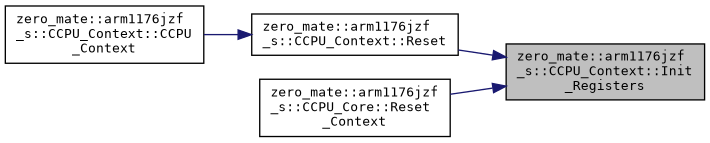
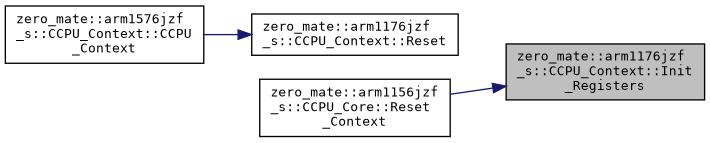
node "zero_mate::arm1176jzf _s::CCPU_Context::CCPU _Context": label "zero_mate::arm1176jzf _s::CCPU_Context::CCPU _Context" -> "zero_mate::arm1576jzf _s::CCPU_Context::CCPU _Context"
edge "zero_mate::arm1176jzf _s::CCPU_Context::Reset" -> "zero_mate::arm1176jzf _s::CCPU_Context::Init _Registers": removed
node "zero_mate::arm1176jzf _s::CCPU_Core::Reset _Context": label "zero_mate::arm1176jzf _s::CCPU_Core::Reset _Context" -> "zero_mate::arm1156jzf _s::CCPU_Core::Reset _Context"
